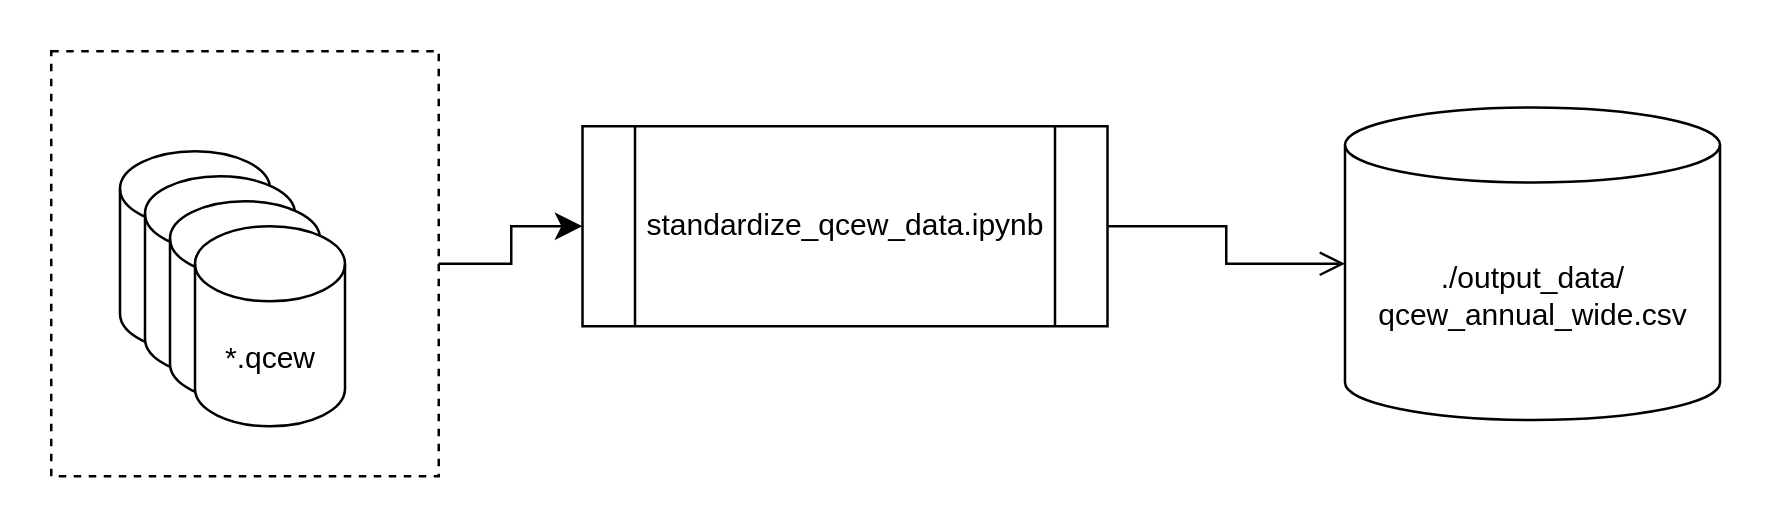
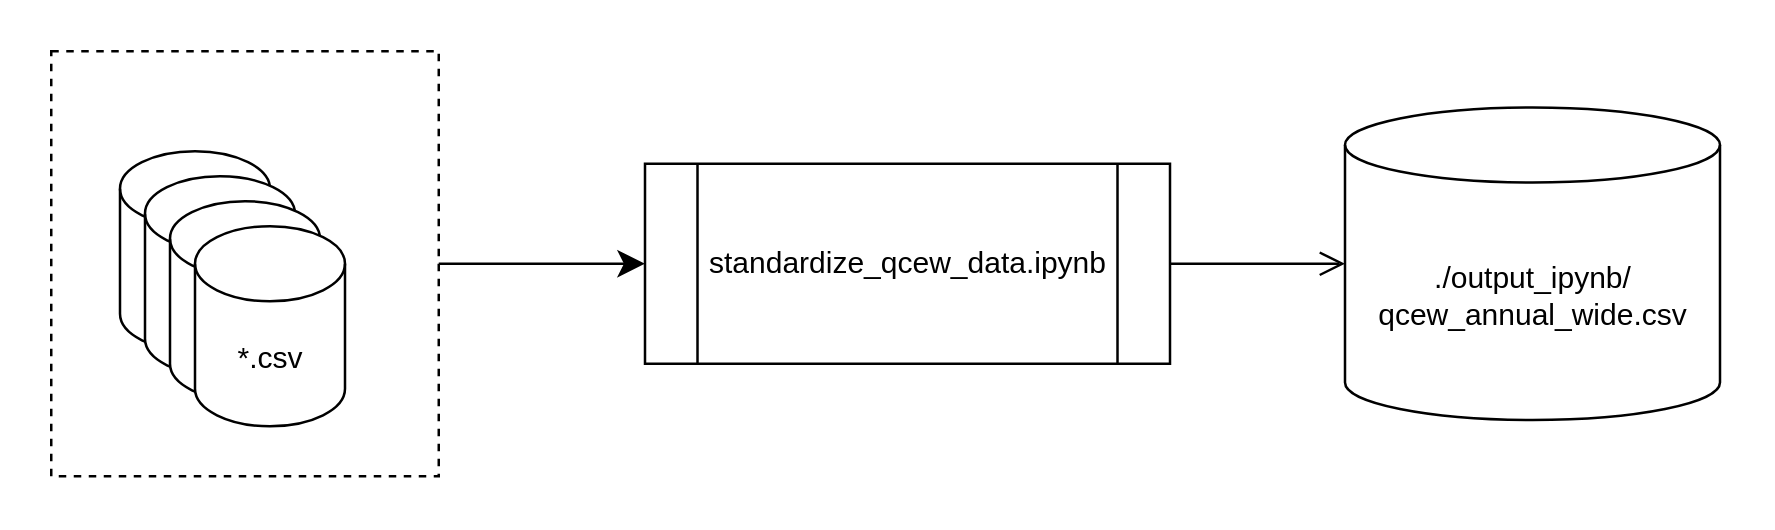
node "standardize_qcew_data.ipynb": moved (845, 226) -> (908, 264)
node "./output_data/ qcew_annual_wide.csv": label "./output_data/ qcew_annual_wide.csv" -> "./output_ipynb/ qcew_annual_wide.csv"
node "*.qcew": label "*.qcew" -> "*.csv"
